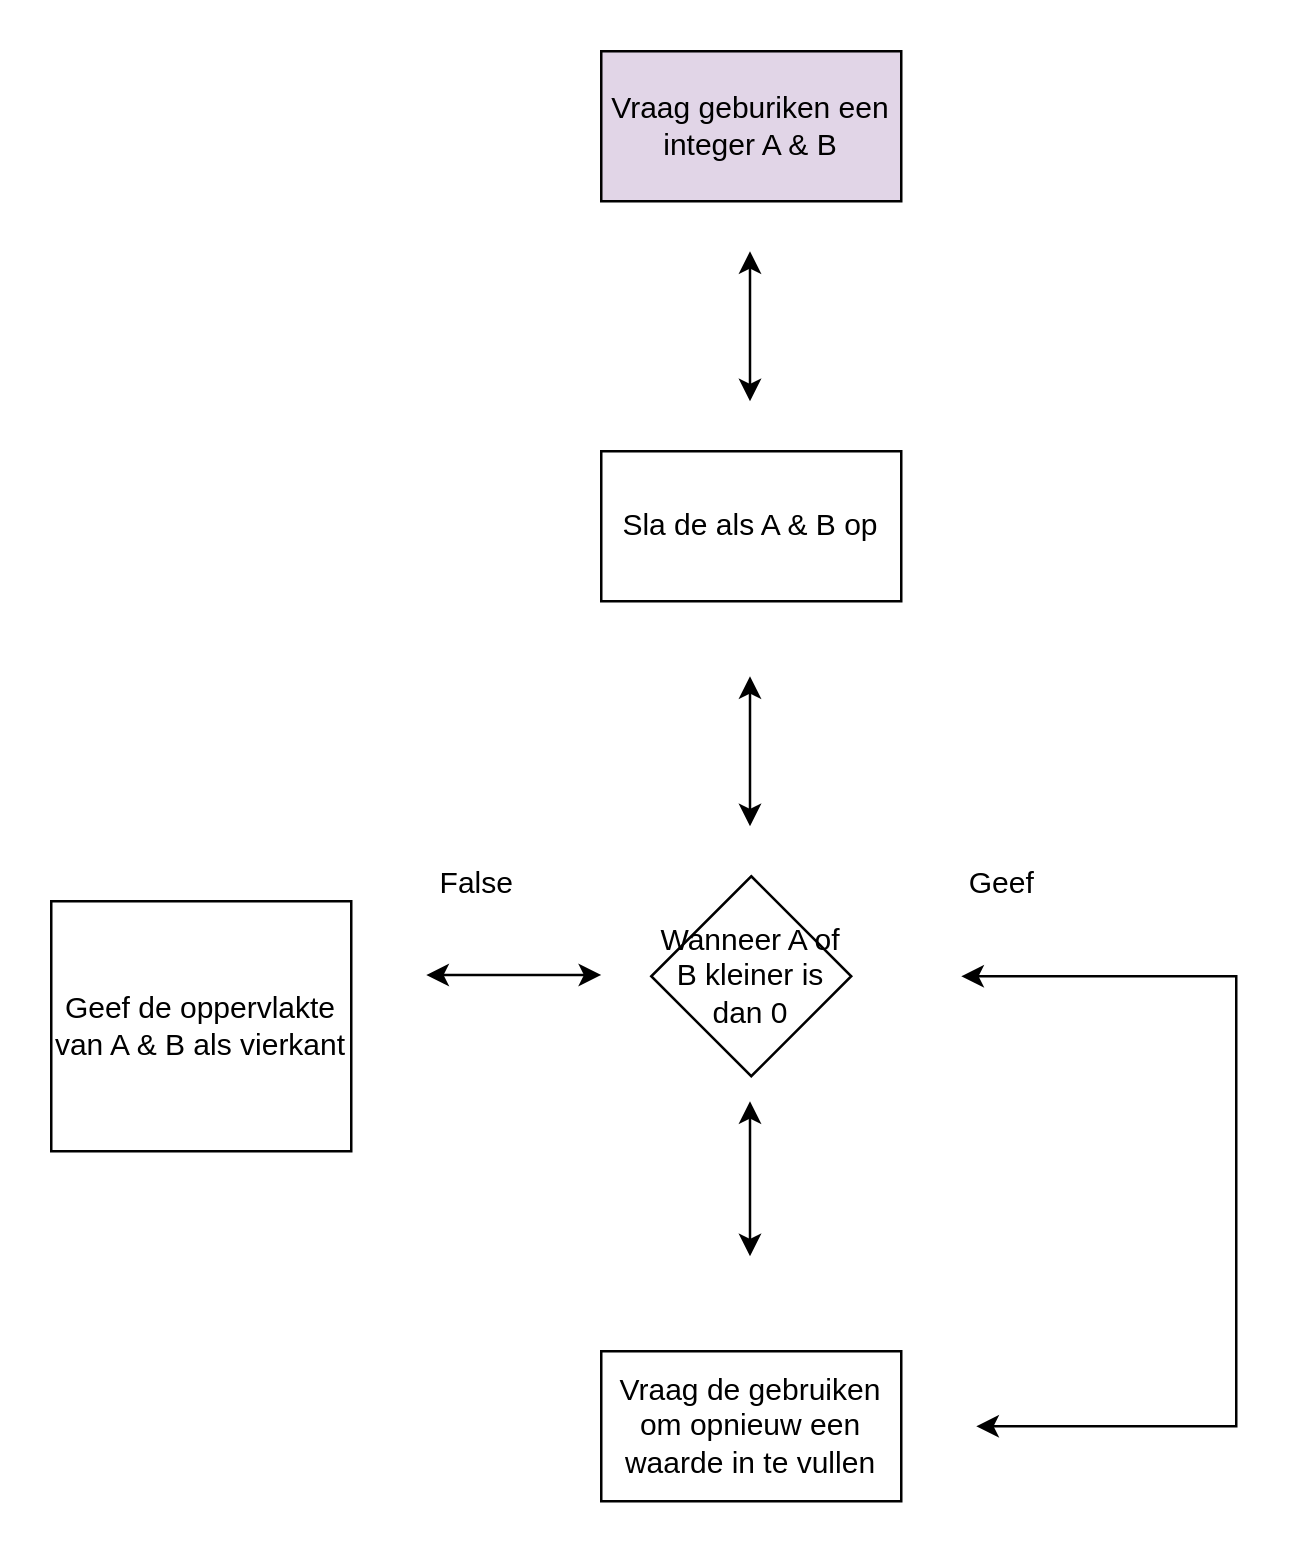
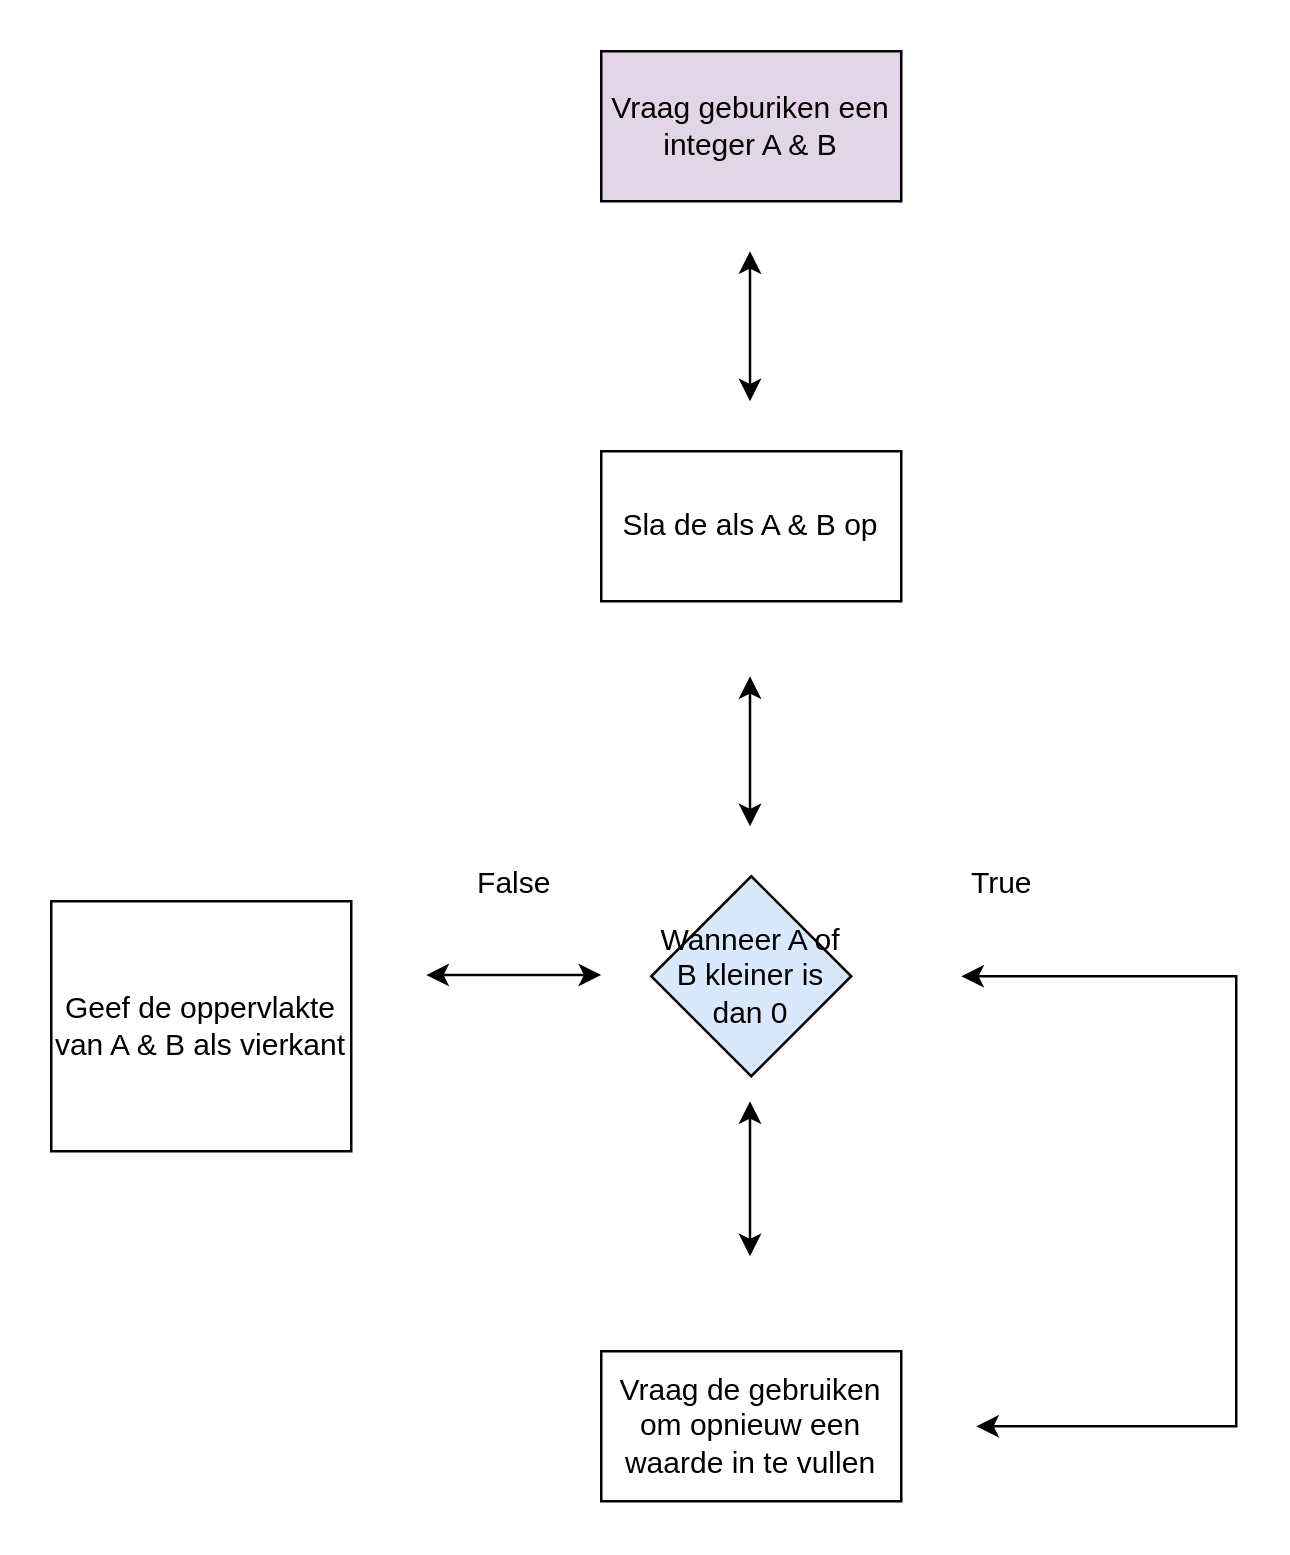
node "False": moved (476, 884) -> (514, 884)
node "Geef": label "Geef" -> "True"
node "Wanneer A of B kleiner is dan 0": fillcolor #ffffff -> #dae8fc
